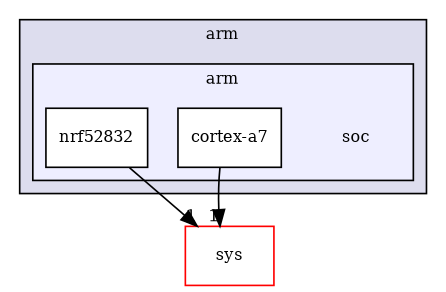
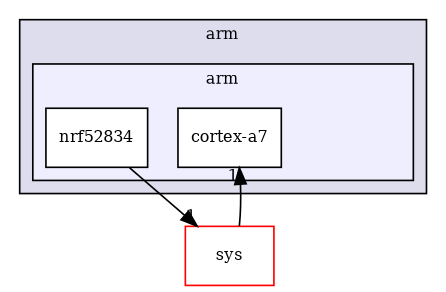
node "nrf52832": label "nrf52832" -> "nrf52834"
node "soc": removed
edge "cortex-a7" -> "sys": reversed
